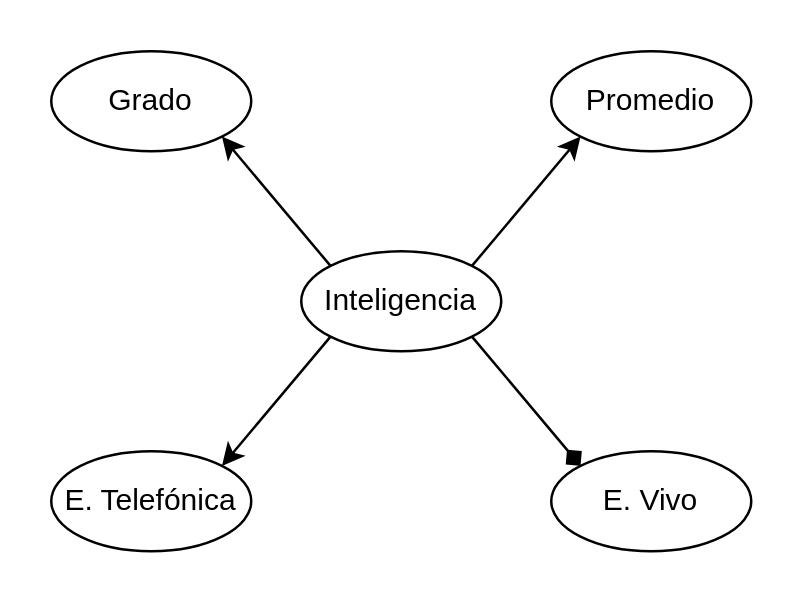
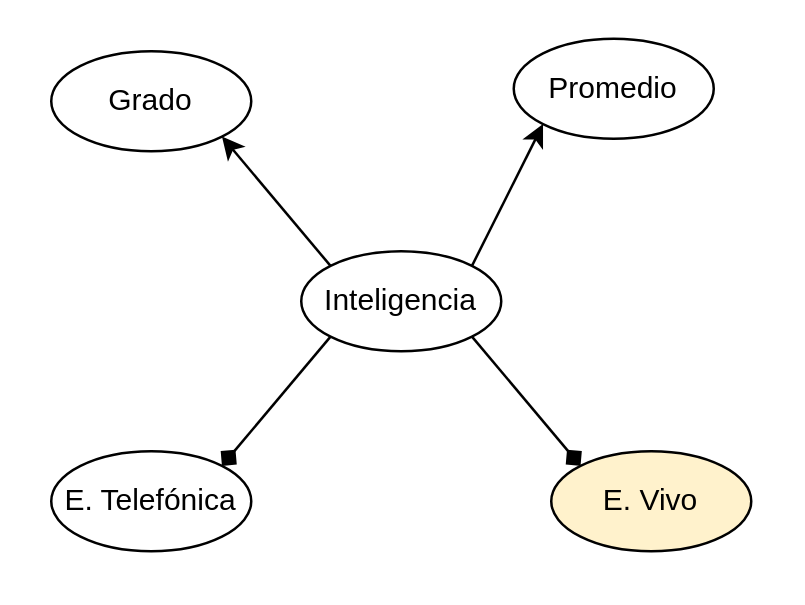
node "Promedio": moved (651, 101) -> (614, 89)
edge "Inteligencia" -> "E. Telefónica": arrowhead classic -> diamond
node "E. Vivo": fillcolor #ffffff -> #fff2cc
